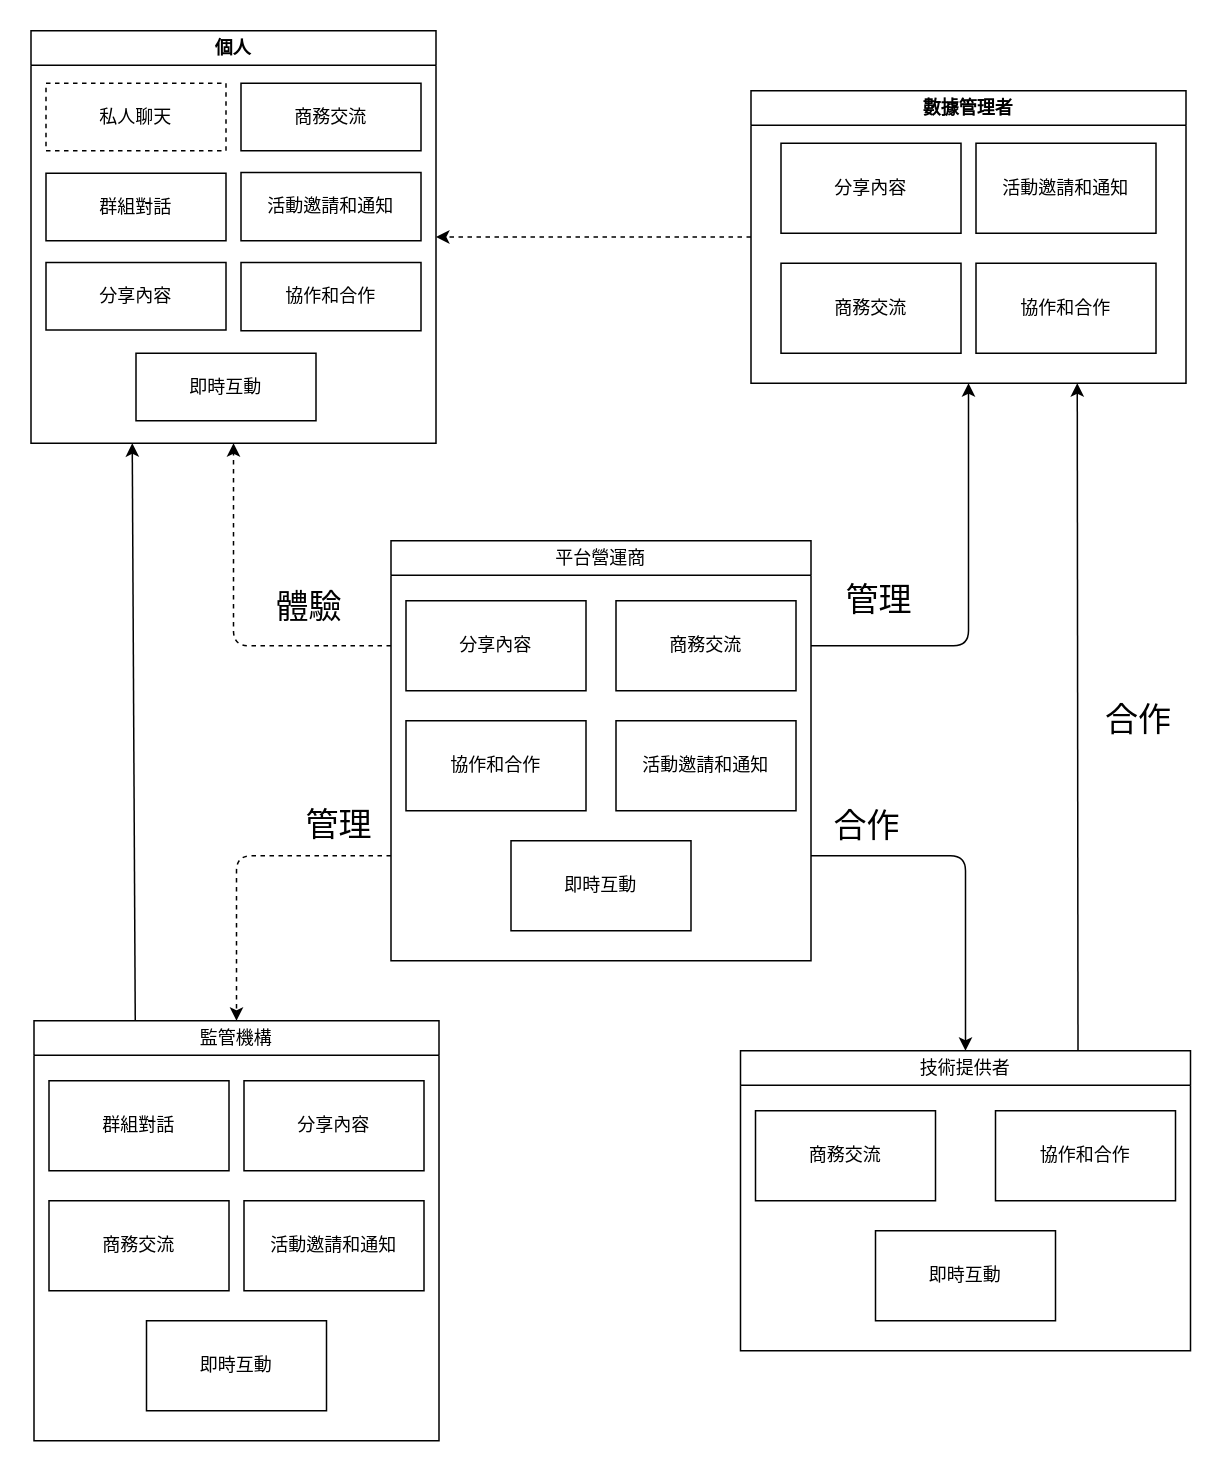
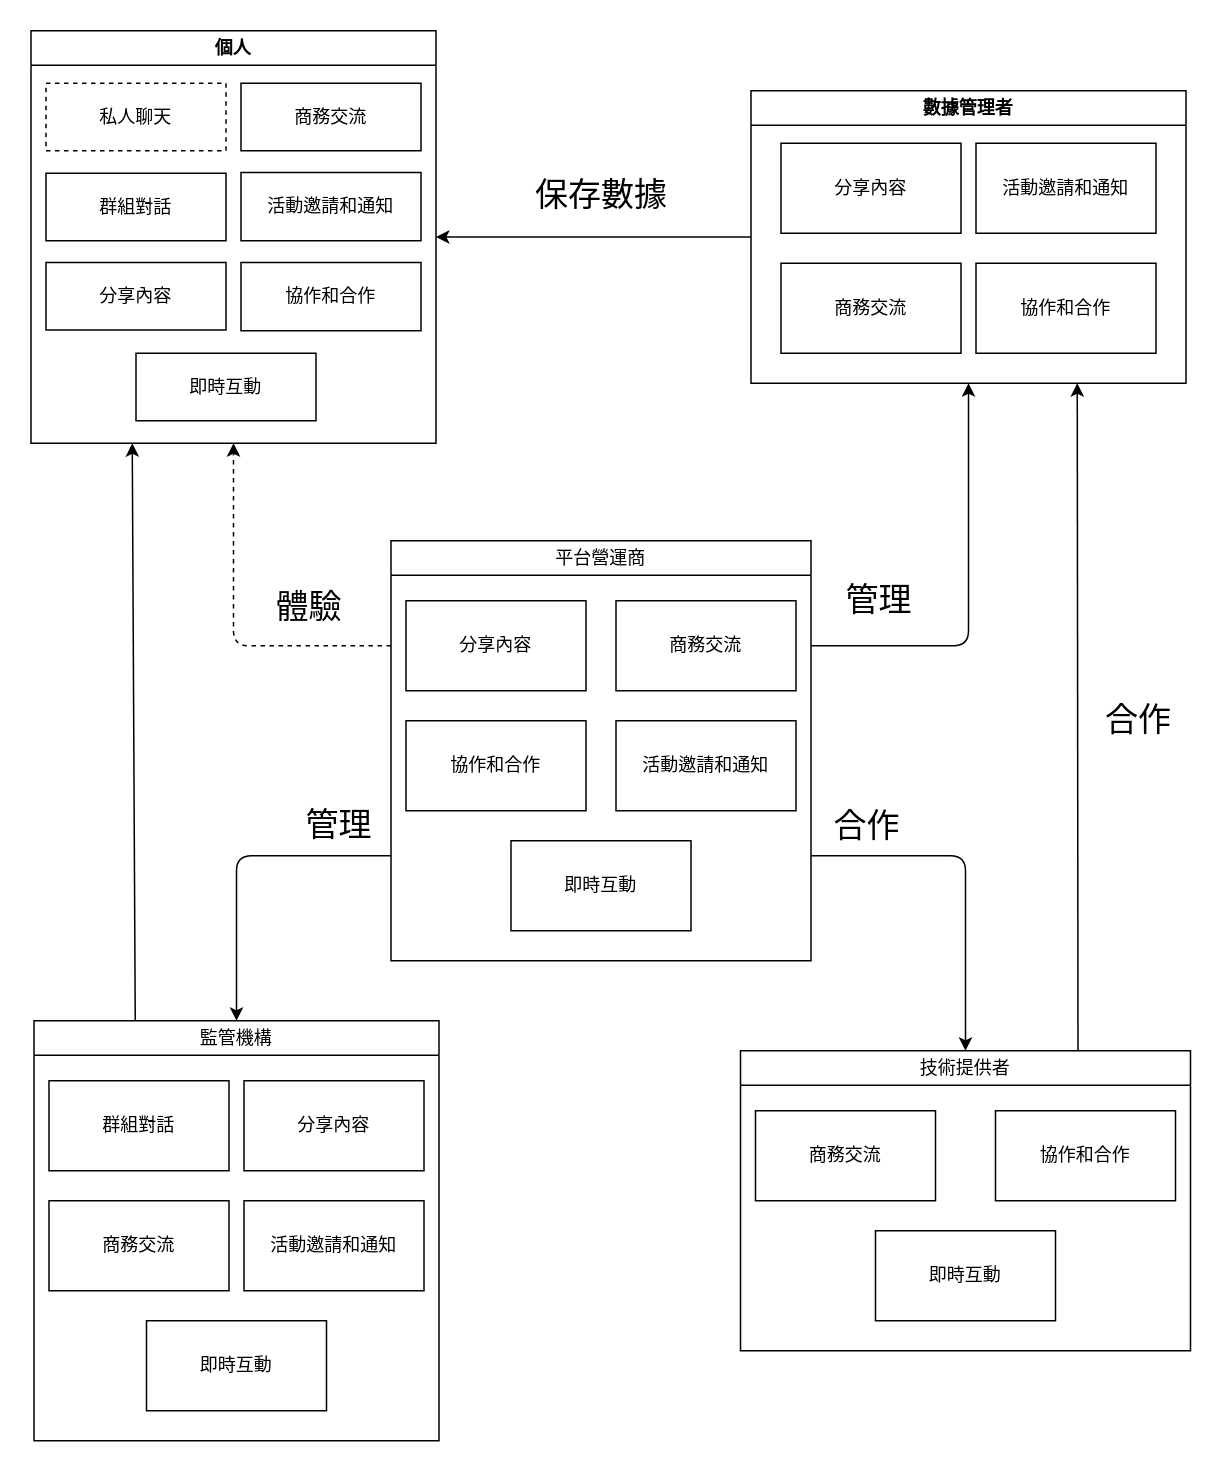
node "保存數據": added
edge "數據管理者" -> "個人": style dashed -> solid
edge "平台營運商" -> "監管機構": style dashed -> solid
